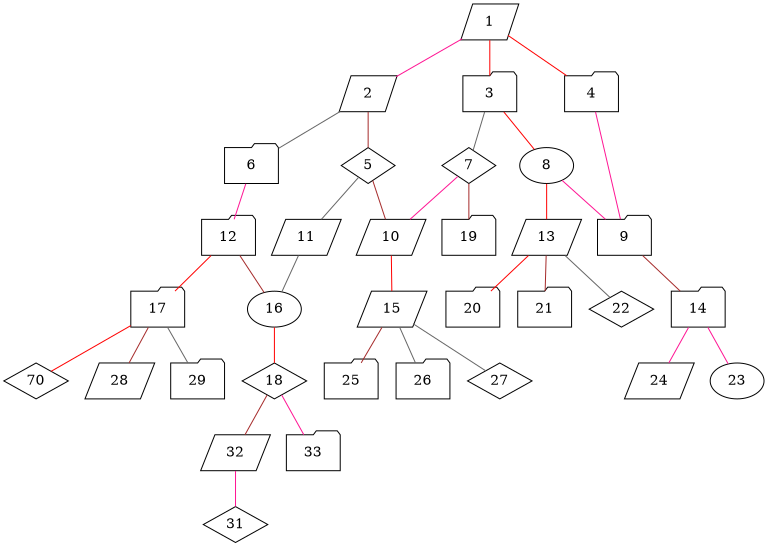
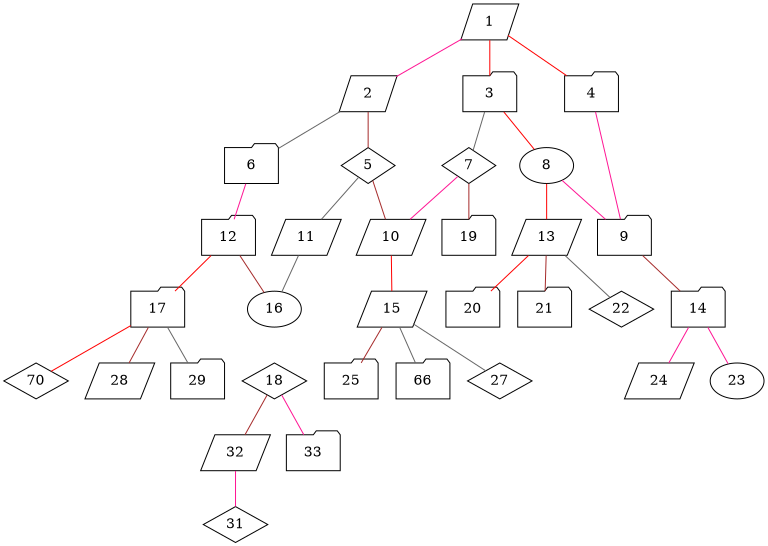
edge "16" -- "18": removed
node "26": label "26" -> "66"
